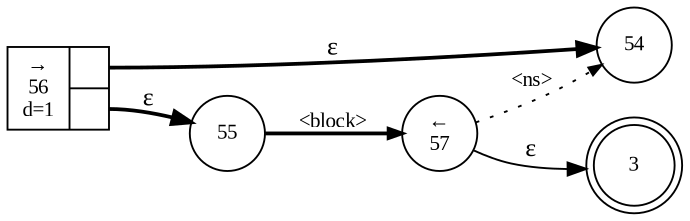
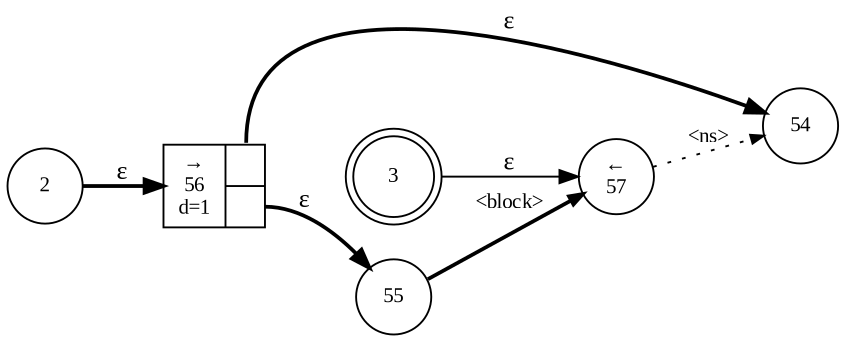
edge "← 57" -> "3": reversed
node "2": added
